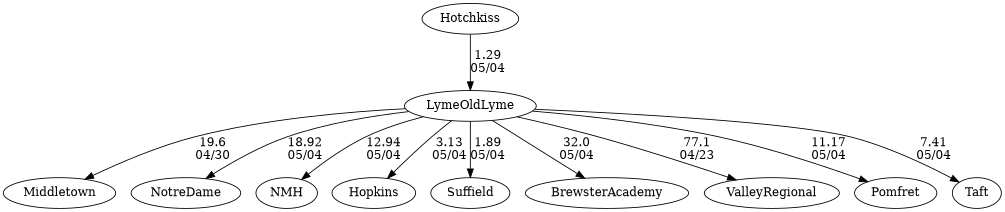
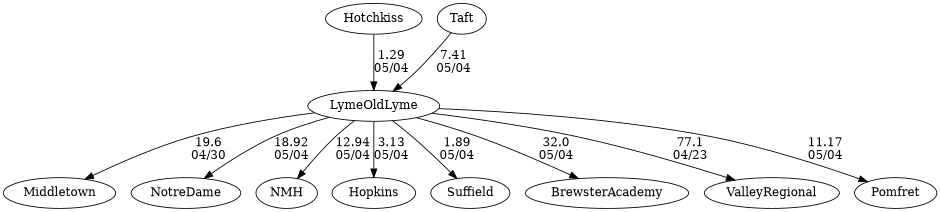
edge "LymeOldLyme" -> "Taft": reversed
